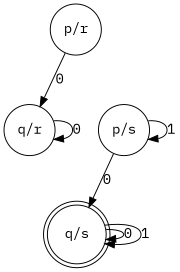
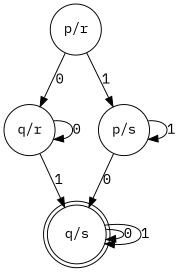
edge "p/r" -> "p/s": added, label "1"
edge "q/r" -> "q/s": added, label "1"
